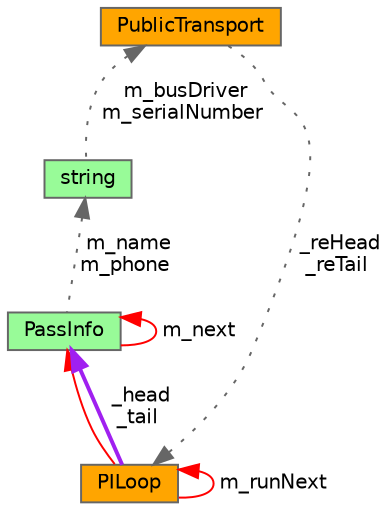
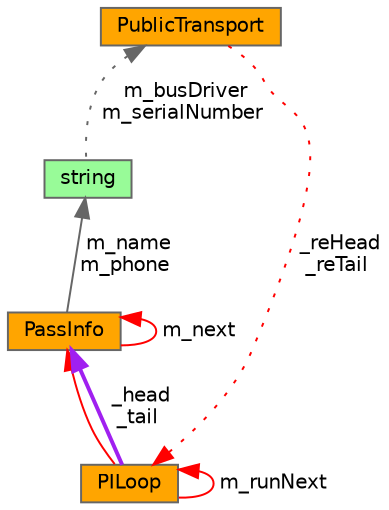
edge "PublicTransport" -> "PILoop": color gray40 -> red
edge "PassInfo" -> "string": style dotted -> solid
node "PassInfo": fillcolor palegreen -> orange
